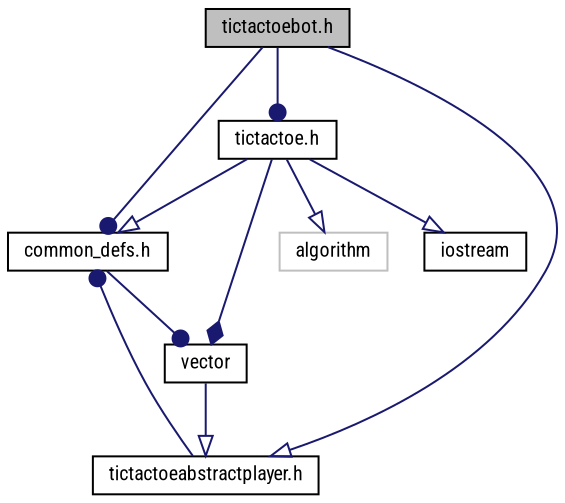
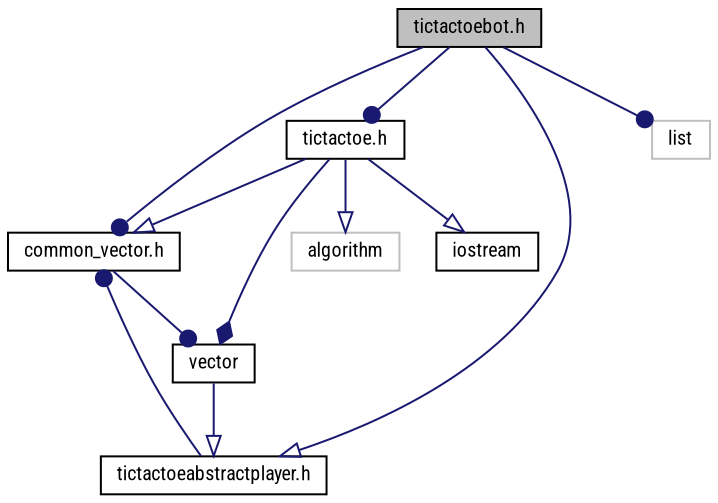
node "list": added
node "common_defs.h": label "common_defs.h" -> "common_vector.h"
